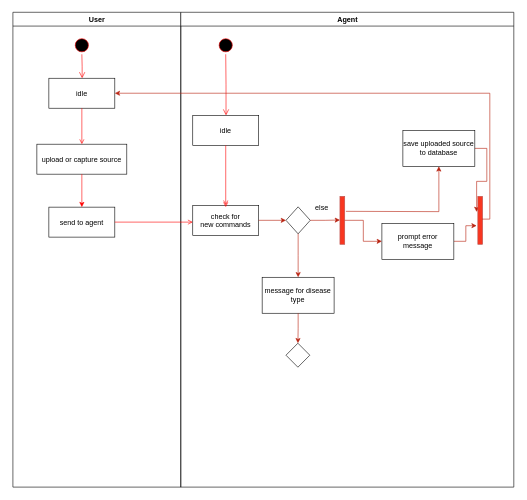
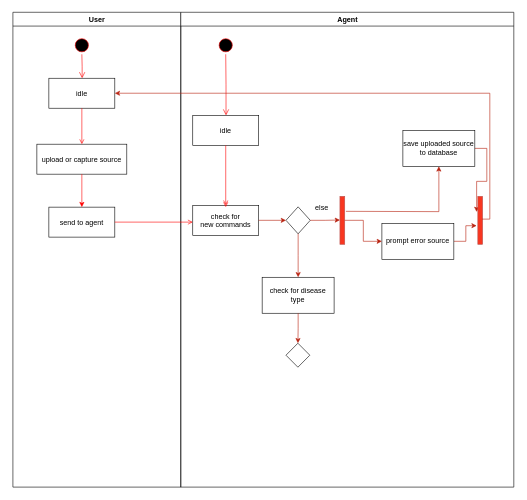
node "prompt error message": label "prompt error message" -> "prompt error source"
node "message for disease type": label "message for disease type" -> "check for disease type"
